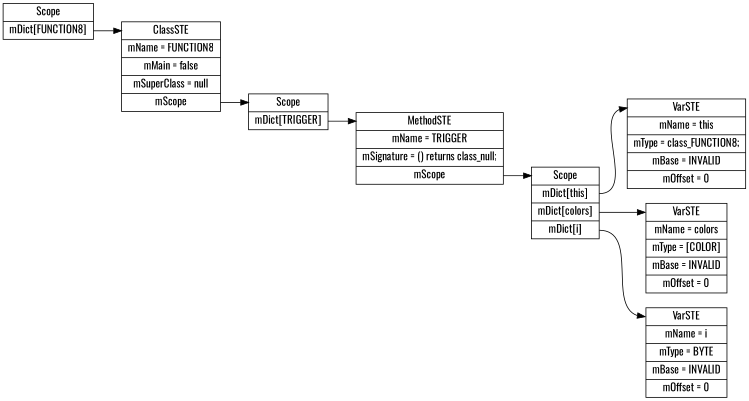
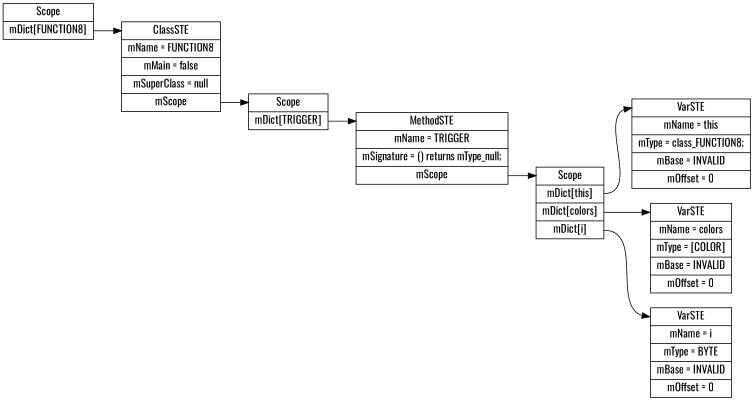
node "MethodSTE": text "mSignature = () returns class_null;" -> "mSignature = () returns mType_null;"
